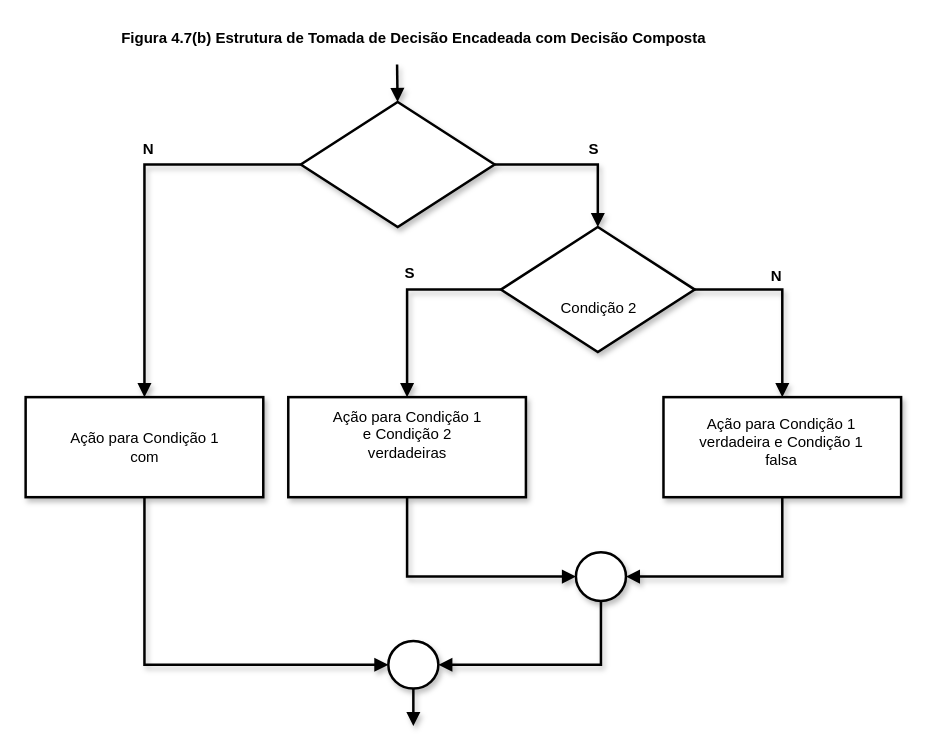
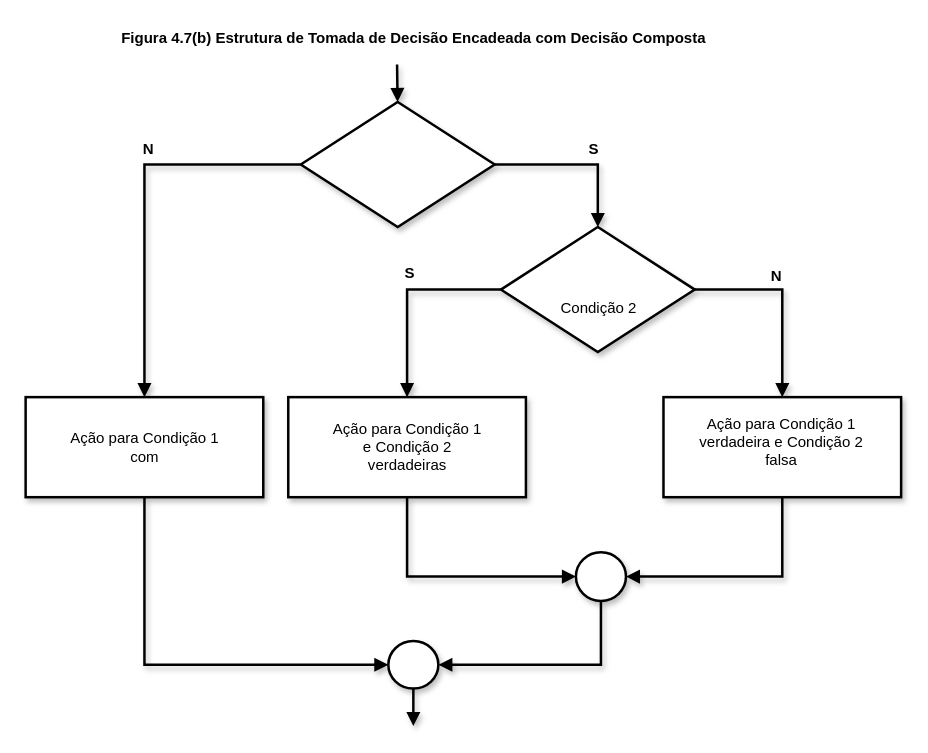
node "Ação para Condição 1 e Condição 2 verdadeiras": moved (407, 434) -> (407, 447)
node "Ação para Condição 1 verdadeira e Condição 1 falsa": label "Ação para Condição 1 verdadeira e Condição 1 falsa" -> "Ação para Condição 1 verdadeira e Condição 2 falsa"
